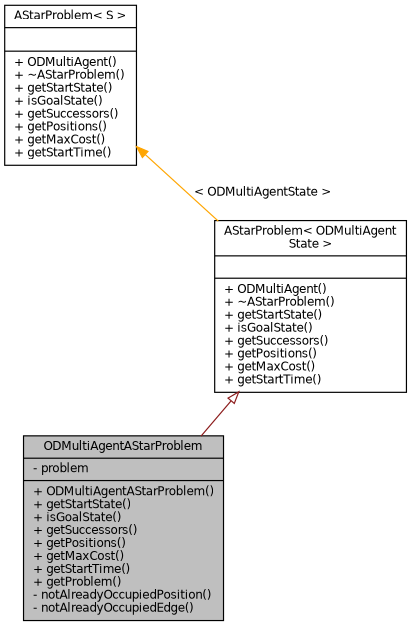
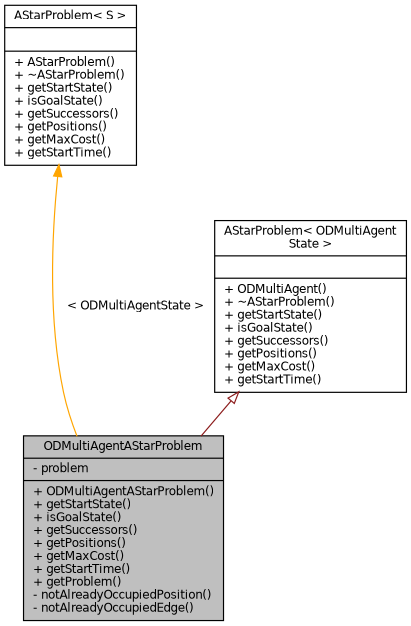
node "AStarProblem< S >": text "+ ODMultiAgent()" -> "+ AStarProblem()"
edge "AStarProblem< ODMultiAgent" -> "AStarProblem< S >": now "ODMultiAgentAStarProblem" -> "AStarProblem< S >"
